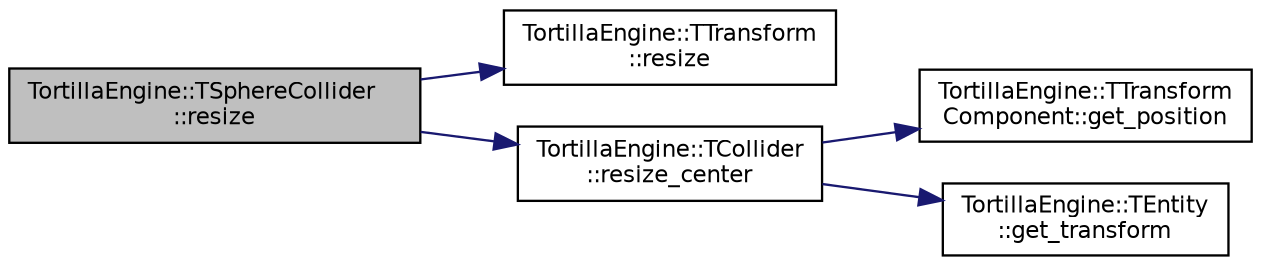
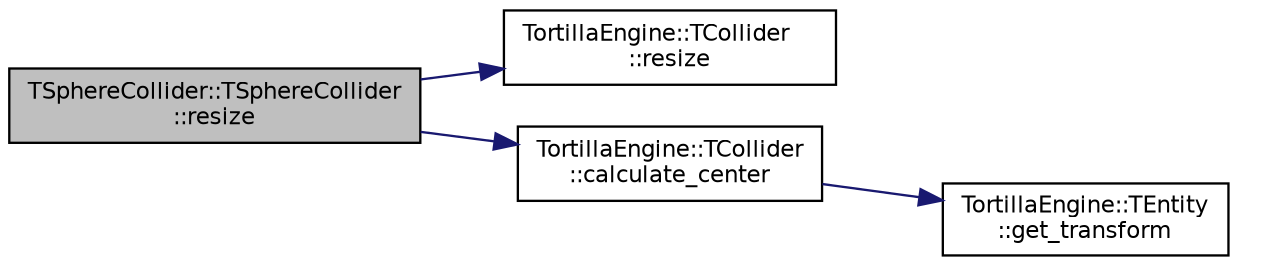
node "TortillaEngine::TTransform ::resize": label "TortillaEngine::TTransform ::resize" -> "TortillaEngine::TCollider ::resize"
node "TortillaEngine::TSphereCollider ::resize": label "TortillaEngine::TSphereCollider ::resize" -> "TSphereCollider::TSphereCollider ::resize"
node "TortillaEngine::TTransform Component::get_position": removed
node "TortillaEngine::TCollider ::resize_center": label "TortillaEngine::TCollider ::resize_center" -> "TortillaEngine::TCollider ::calculate_center"
